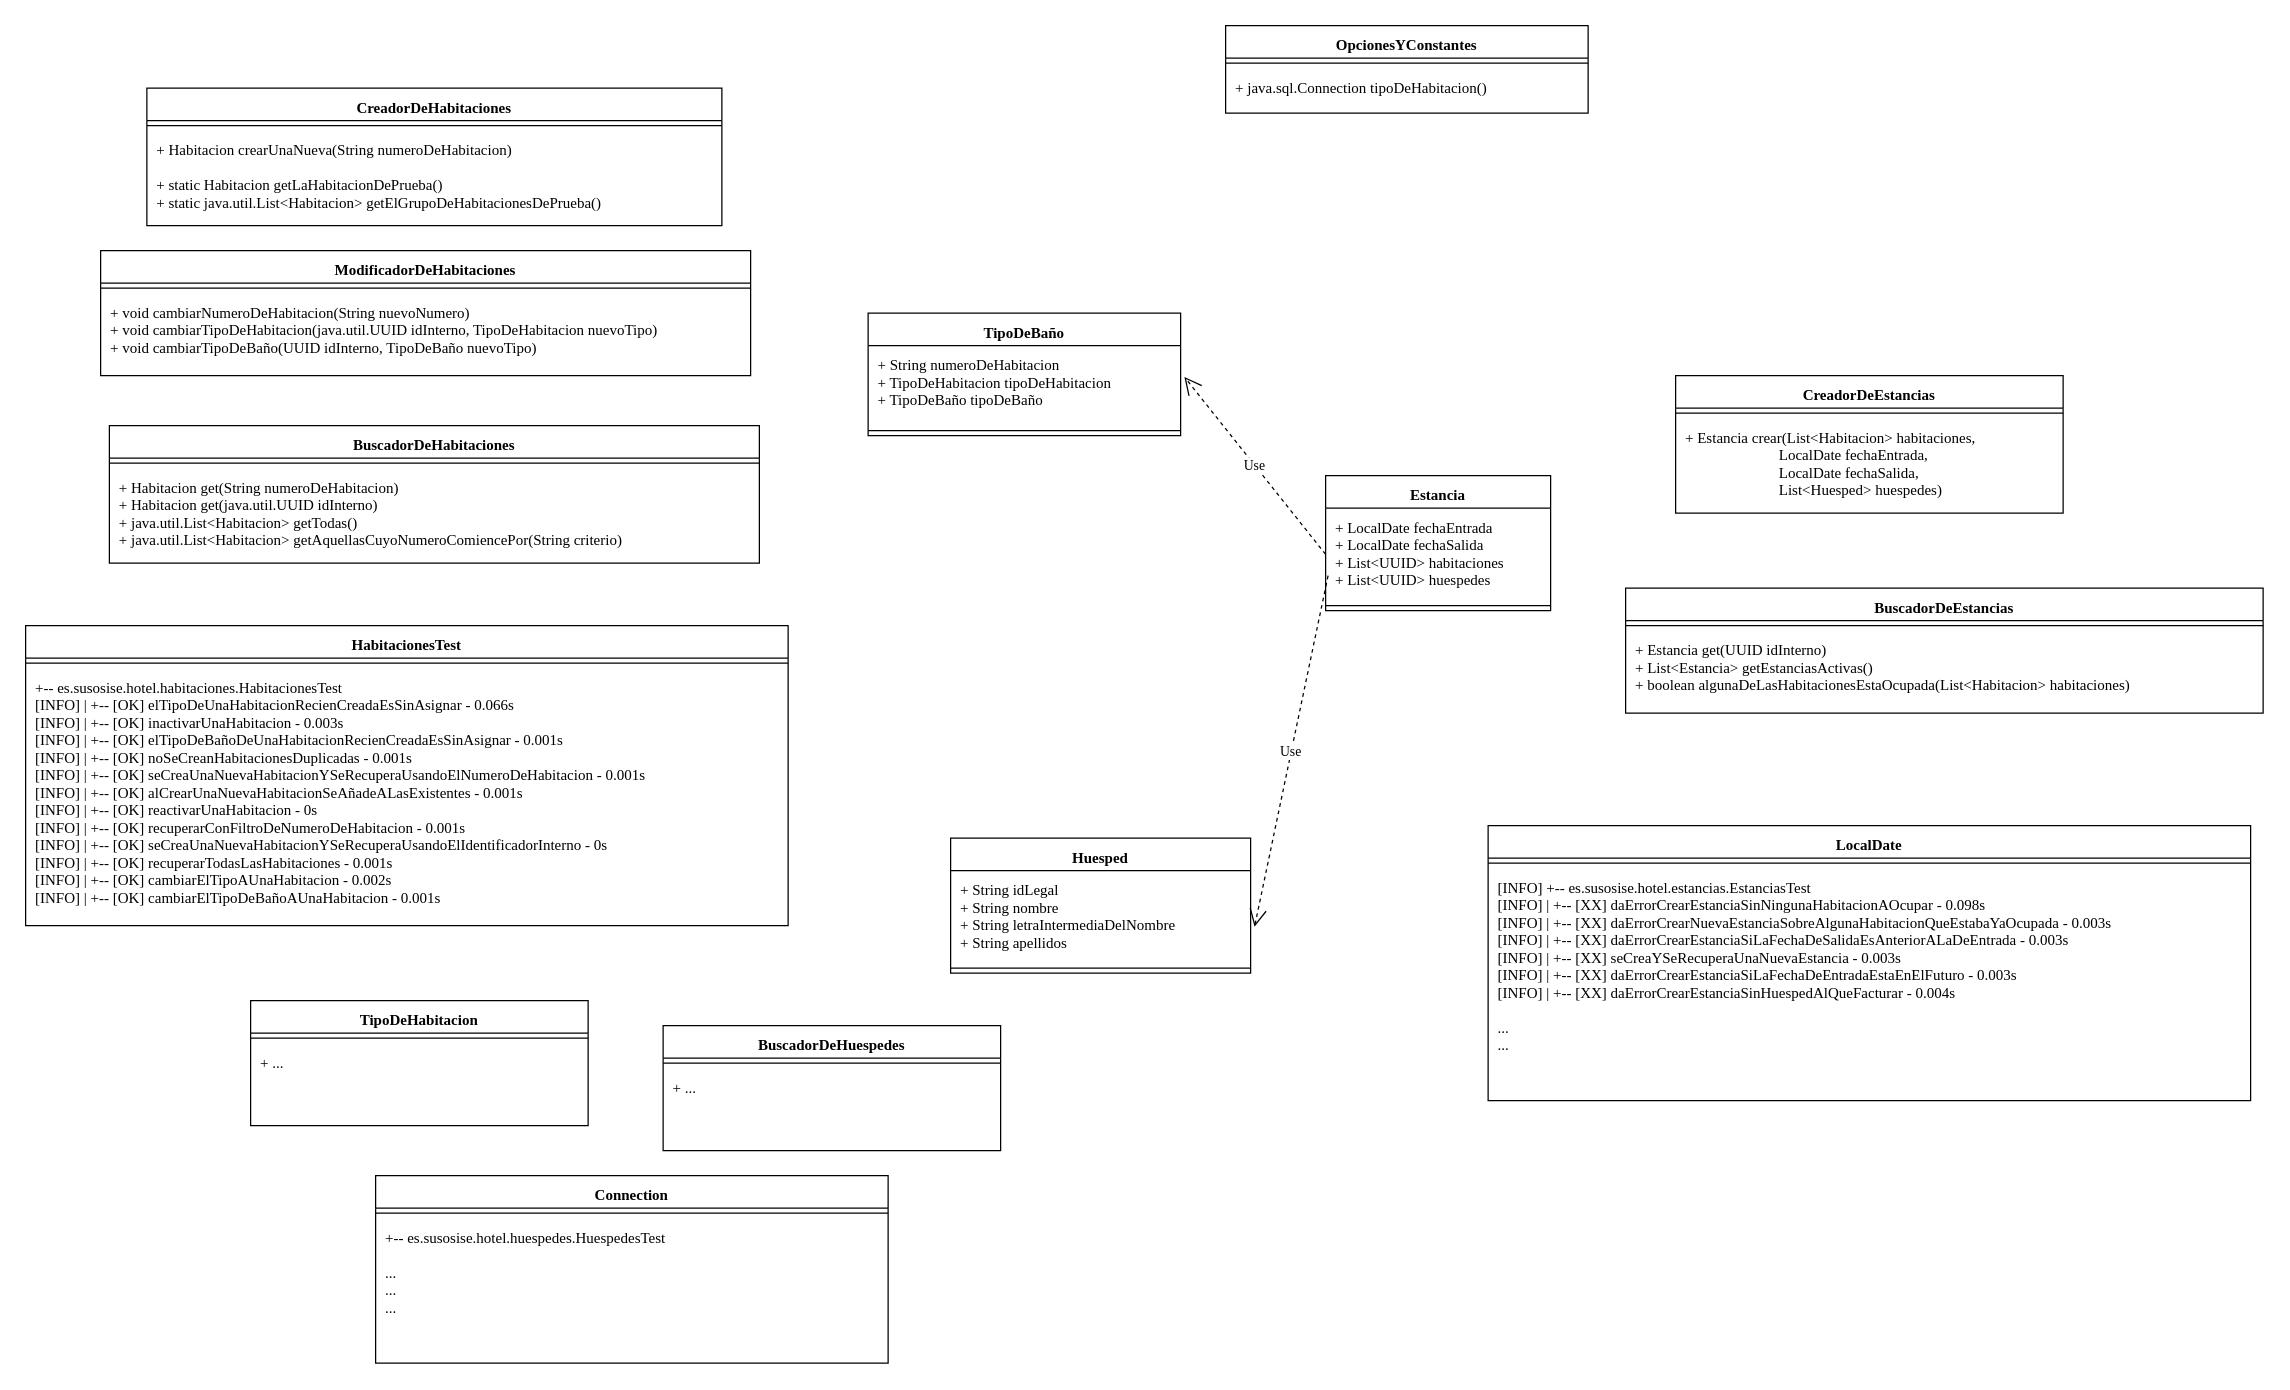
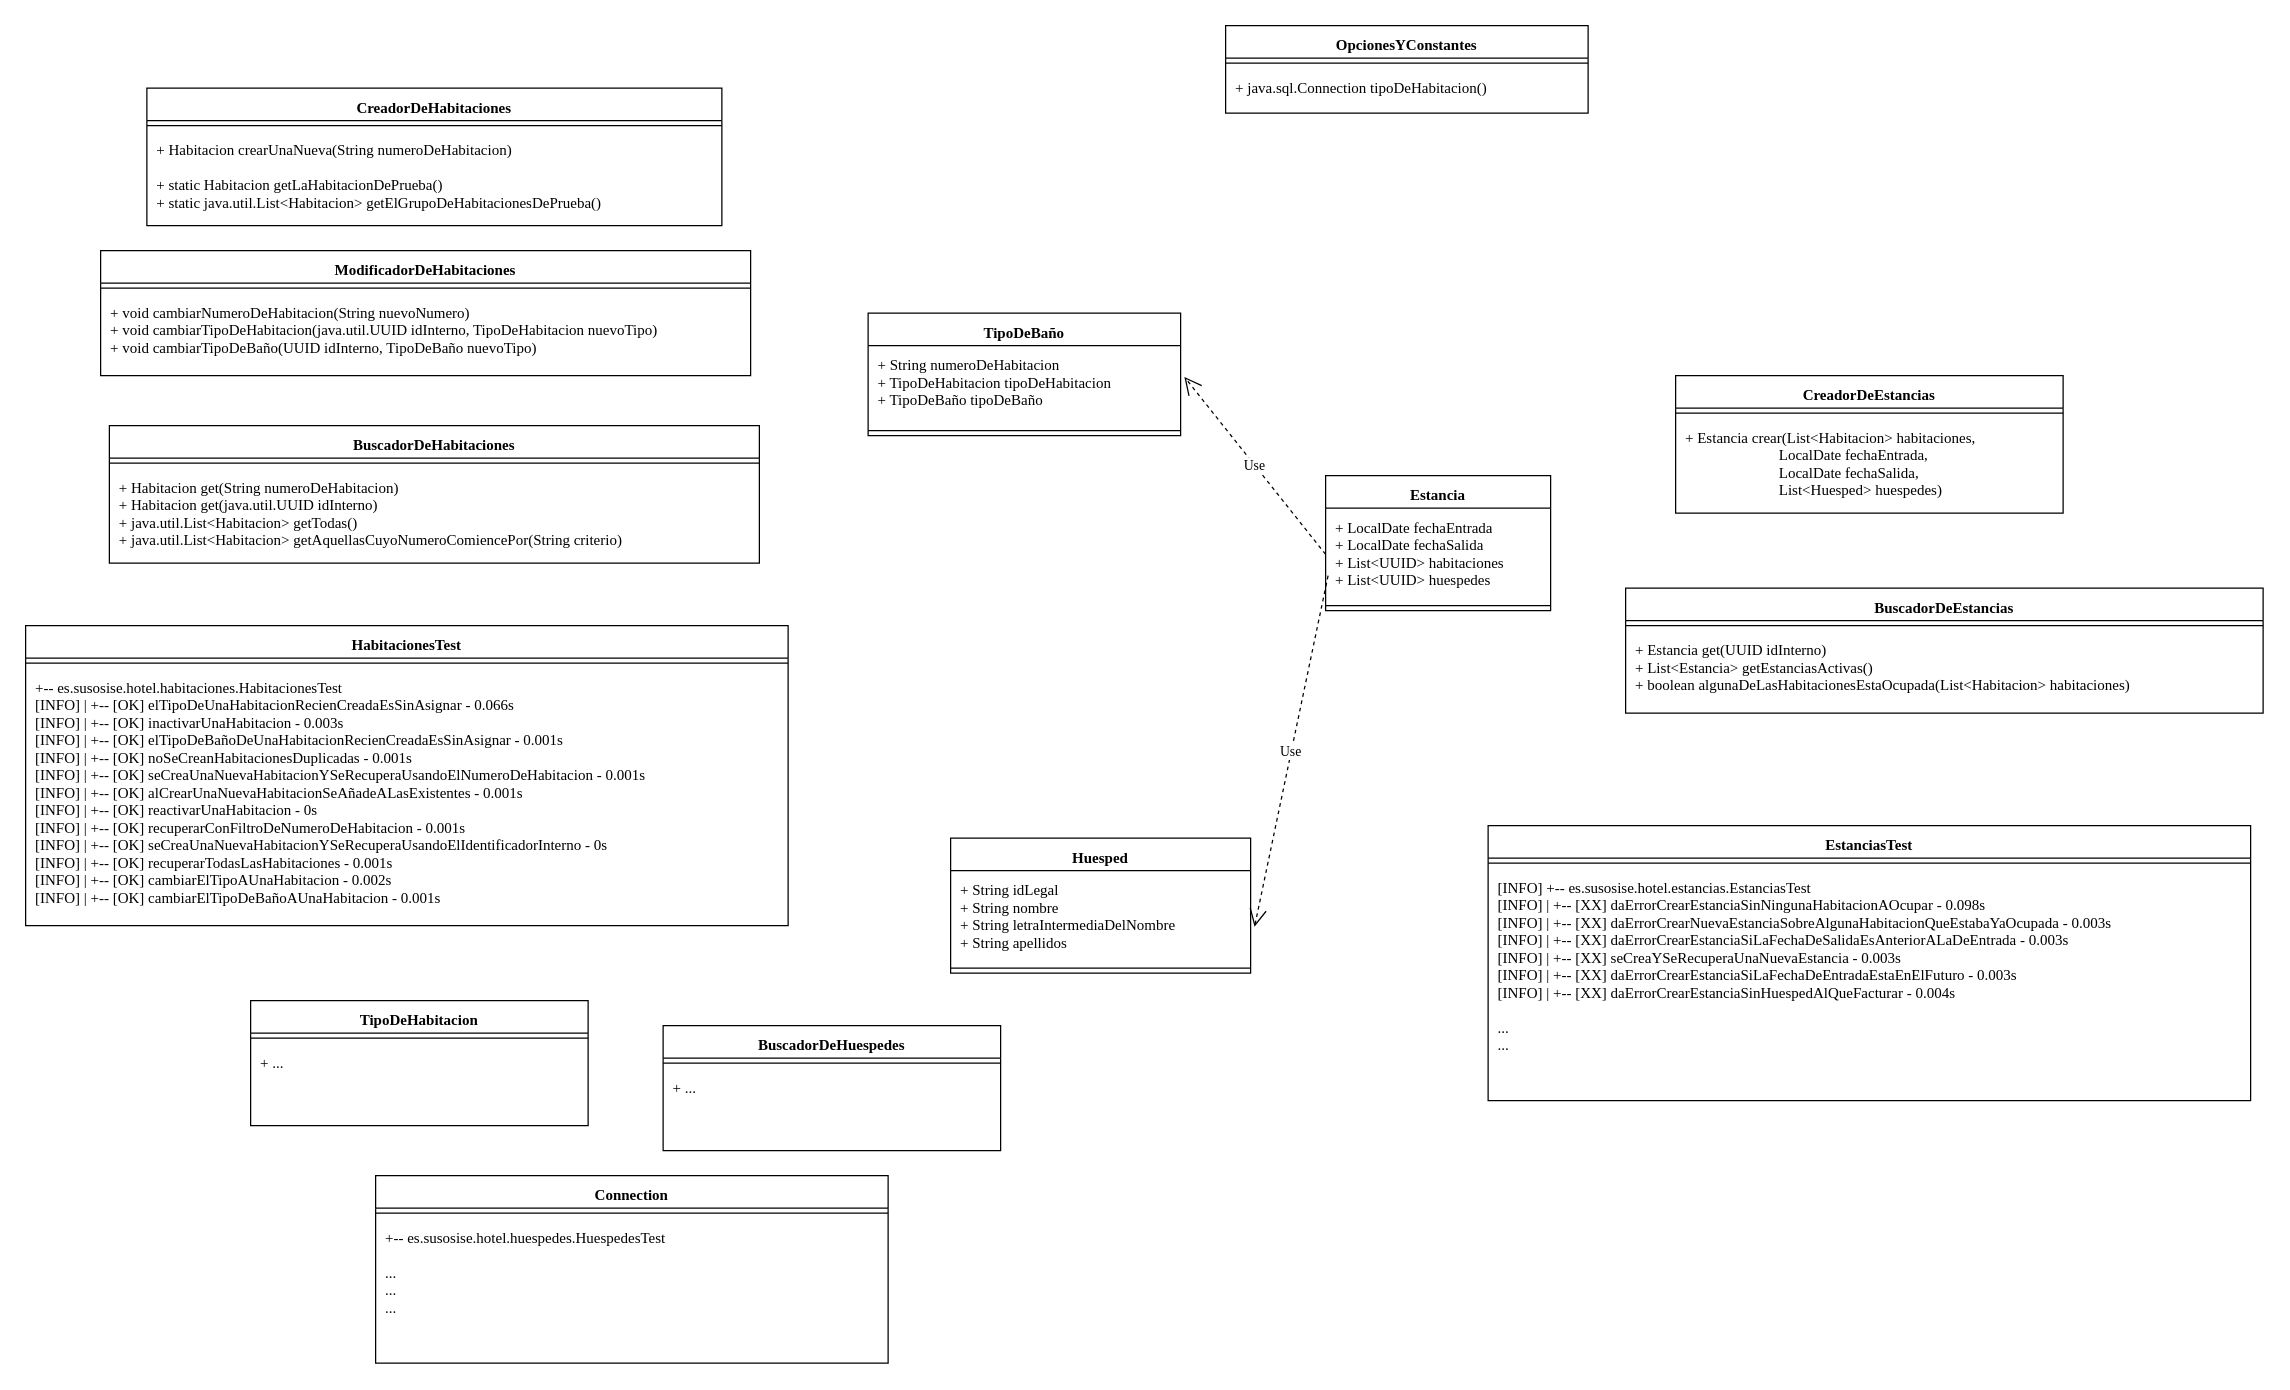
node "LocalDate": label "LocalDate" -> "EstanciasTest"
